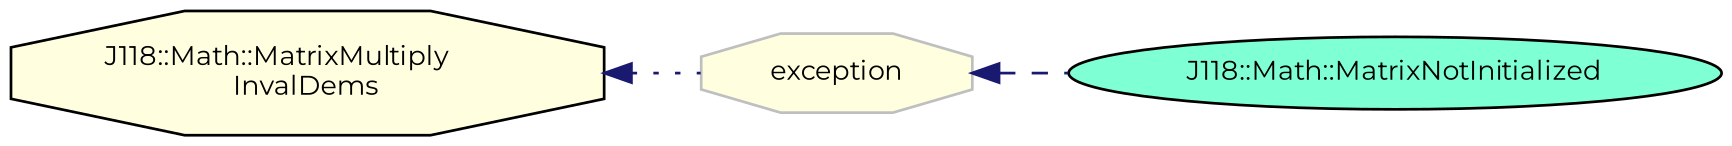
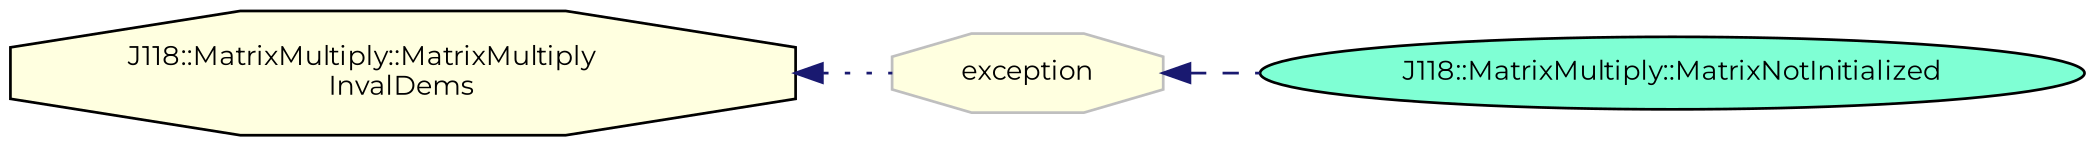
node "J118::Math::MatrixMultiply InvalDems": label "J118::Math::MatrixMultiply InvalDems" -> "J118::MatrixMultiply::MatrixMultiply InvalDems"
node "J118::Math::MatrixNotInitialized": label "J118::Math::MatrixNotInitialized" -> "J118::MatrixMultiply::MatrixNotInitialized"
